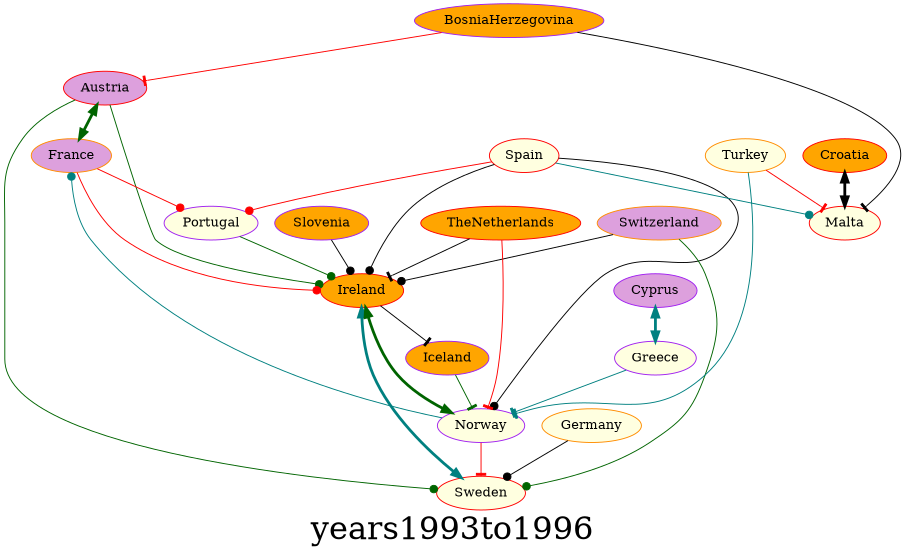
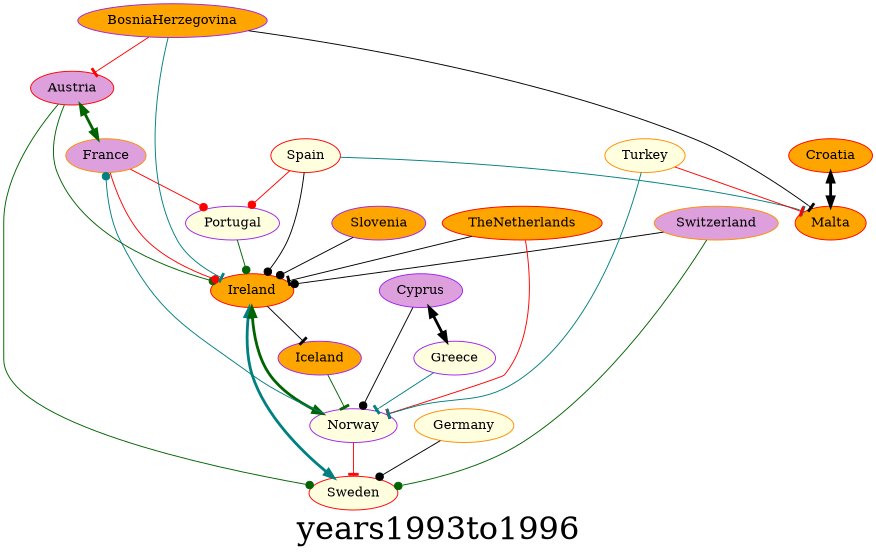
edge "BosniaHerzegovina" -> "Ireland": added
edge "Spain" -> "Malta": arrowhead dot -> tee
node "Malta": fillcolor lightyellow -> orange
edge "Spain" -> "Norway": now "Cyprus" -> "Norway"
edge "Cyprus" -- "Greece": color teal -> black
